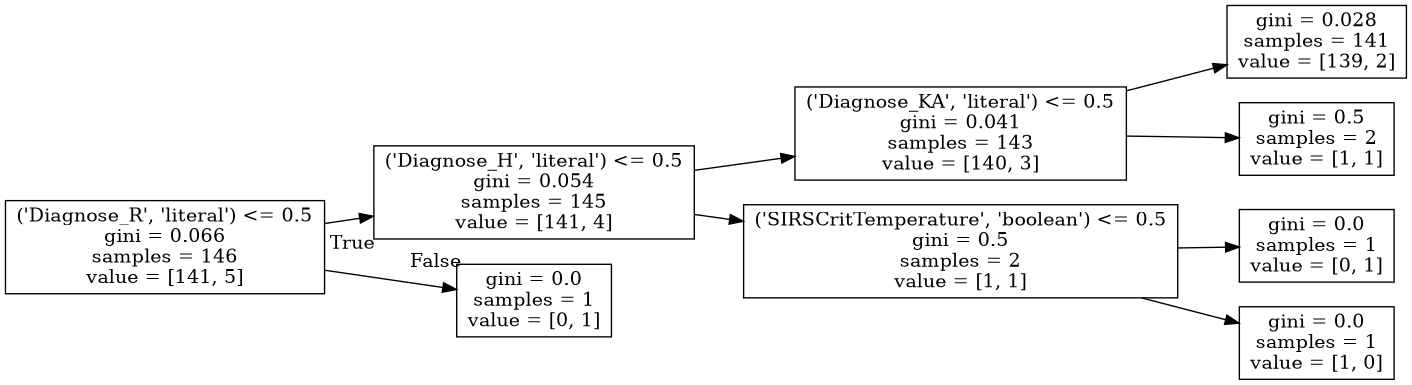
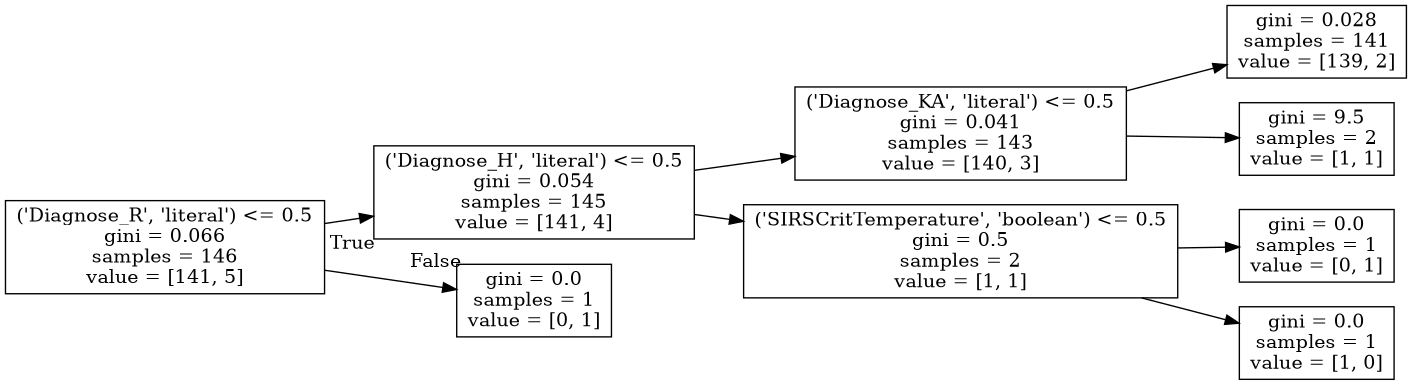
node "gini = 0.5 samples = 2 value = [1, 1]": label "gini = 0.5 samples = 2 value = [1, 1]" -> "gini = 9.5 samples = 2 value = [1, 1]"
